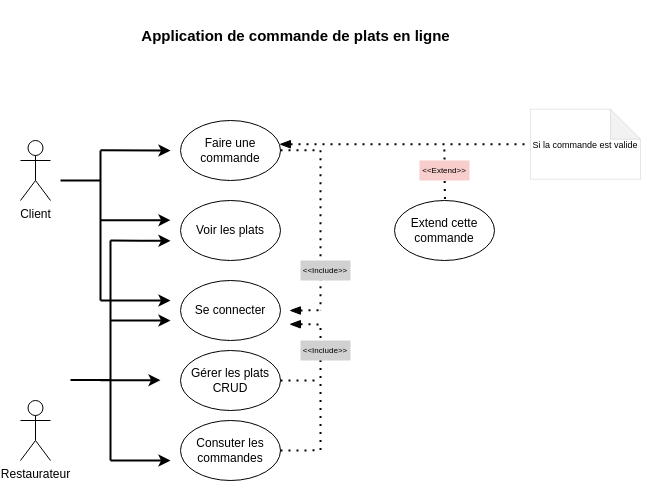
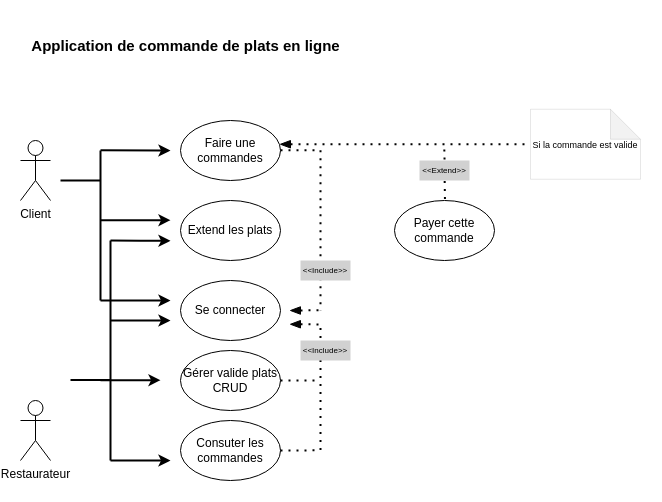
node "Application de commande de plats en ligne": moved (296, 36) -> (186, 46)
node "Faire une commande": label "Faire une commande" -> "Faire une commandes"
node "<<Extend>>": fillcolor #f8cecc -> #d1d1d1
node "Voir les plats": label "Voir les plats" -> "Extend les plats"
node "Extend cette commande": label "Extend cette commande" -> "Payer cette commande"
node "Gérer les plats CRUD": label "Gérer les plats CRUD" -> "Gérer valide plats CRUD"
